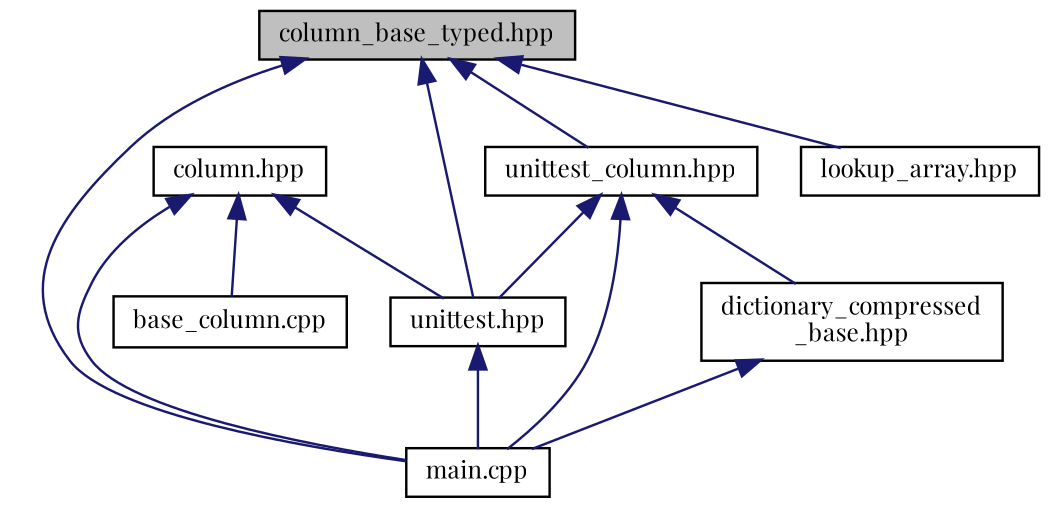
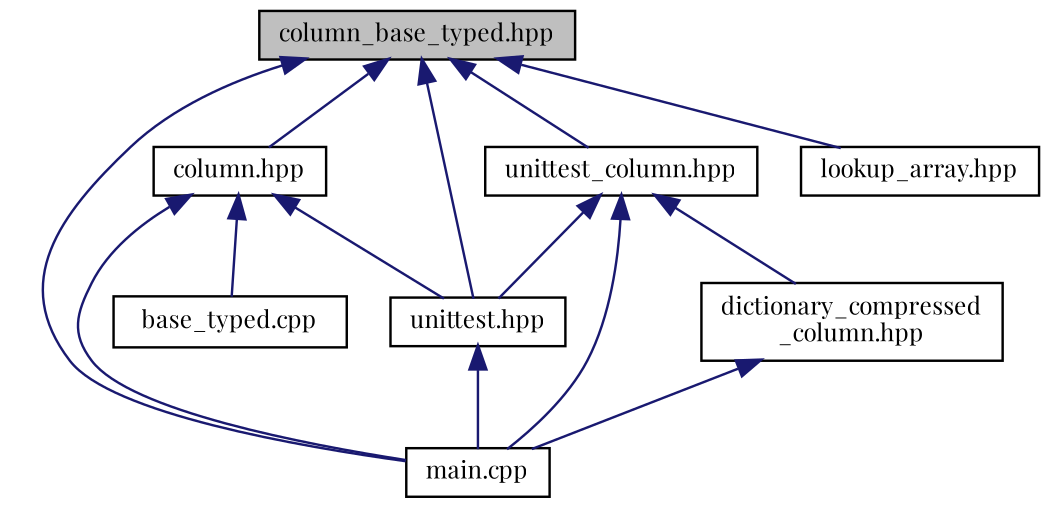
edge "column.hpp" -> "column_base_typed.hpp": added
node "base_column.cpp": label "base_column.cpp" -> "base_typed.cpp"
node "dictionary_compressed _base.hpp": label "dictionary_compressed _base.hpp" -> "dictionary_compressed _column.hpp"
